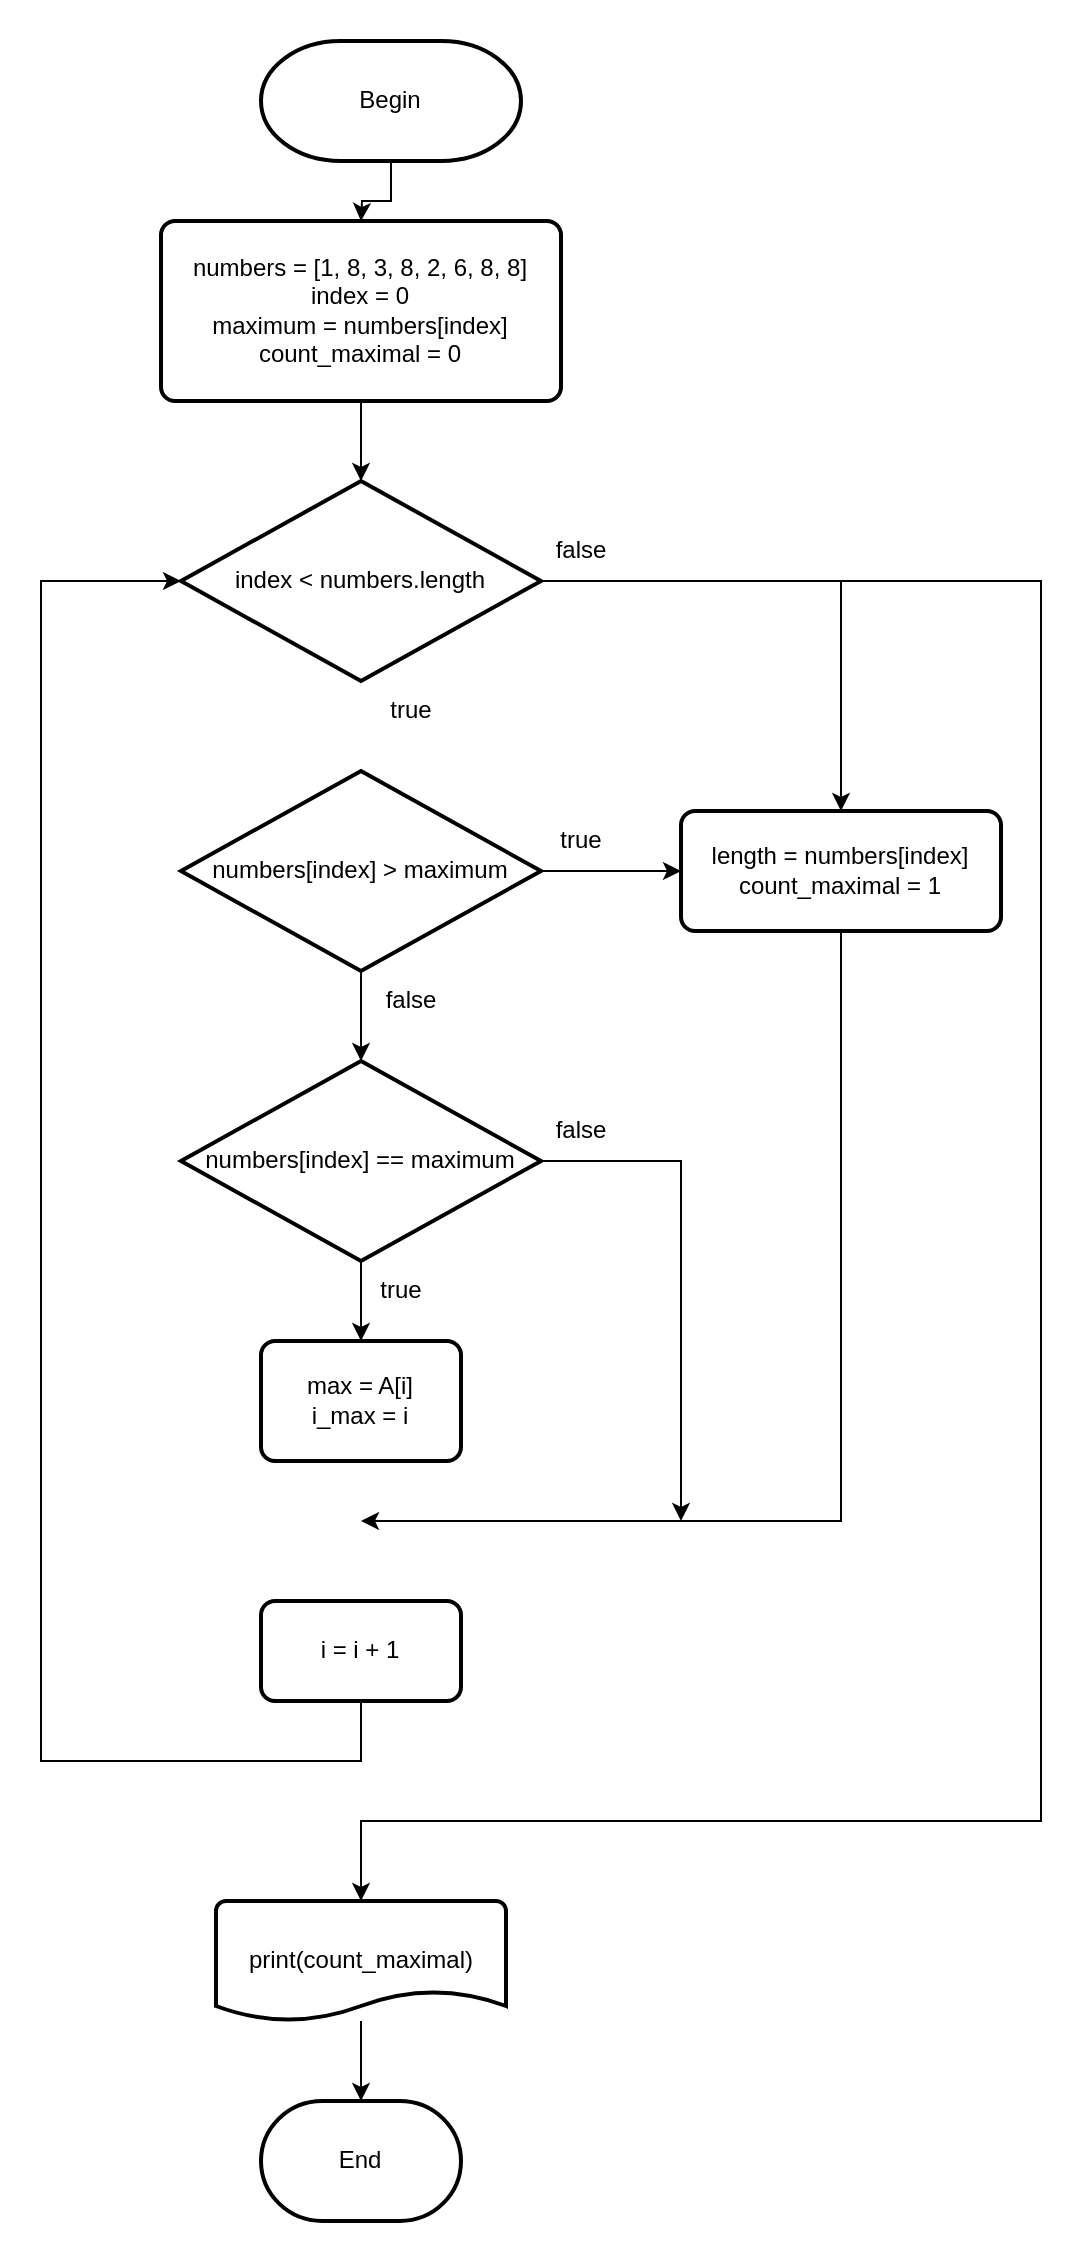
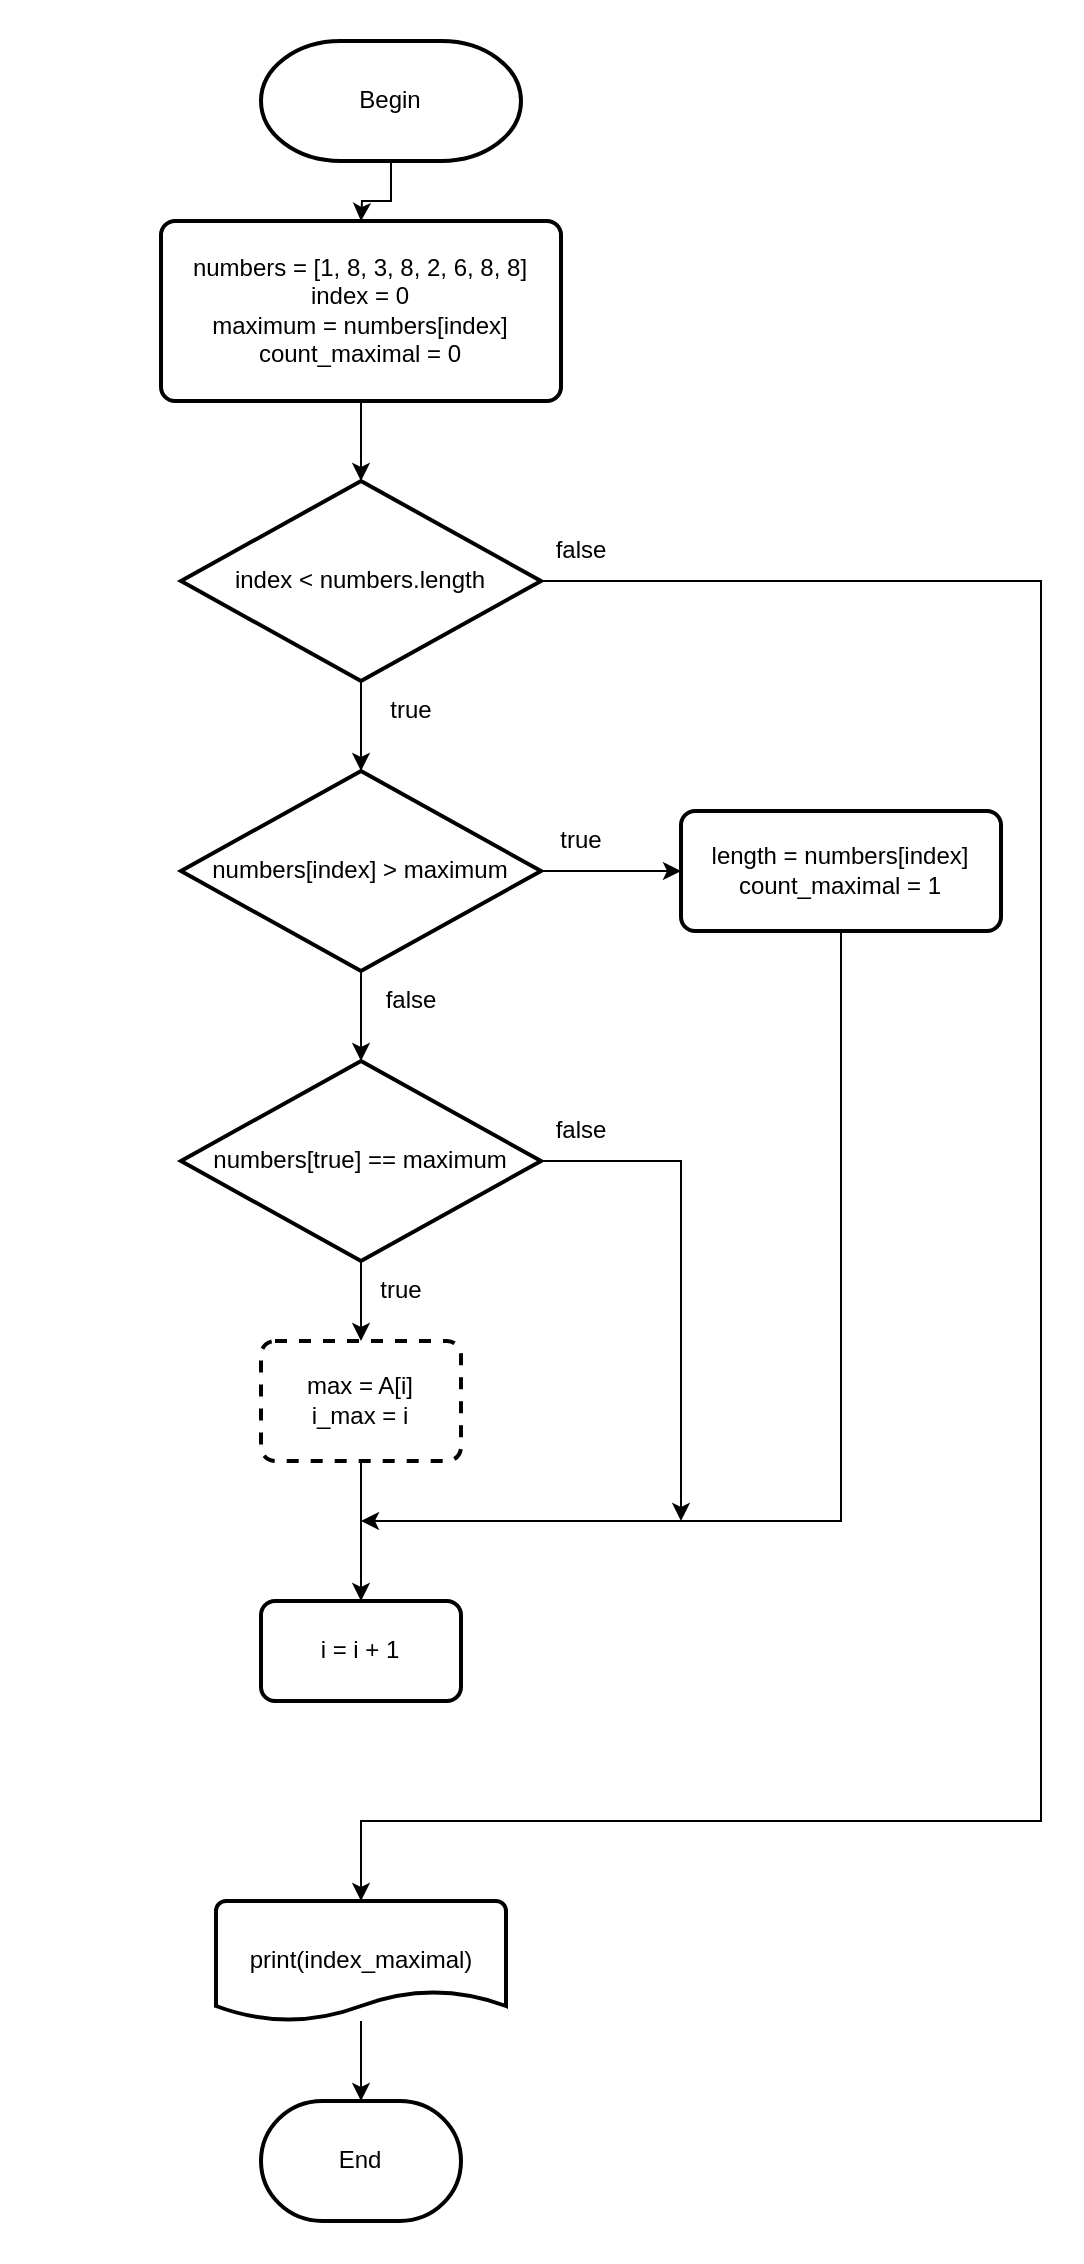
edge "index < numbers.length" -> "length = numbers[index] count_maximal = 1": now "index < numbers.length" -> "numbers[index] > maximum"
node "numbers[index] == maximum": label "numbers[index] == maximum" -> "numbers[true] == maximum"
edge "i = i + 1" -> "index < numbers.length": removed
node "max = A[i] i_max = i": style solid -> dashed
edge "max = A[i] i_max = i" -> "i = i + 1": added
node "print(count_maximal)": label "print(count_maximal)" -> "print(index_maximal)"
